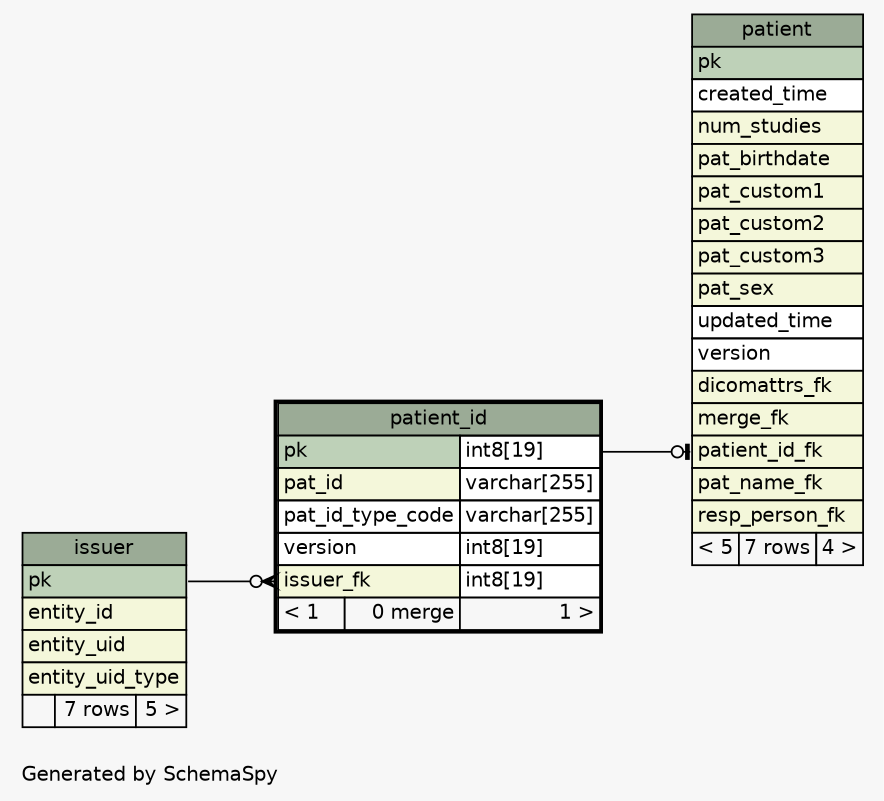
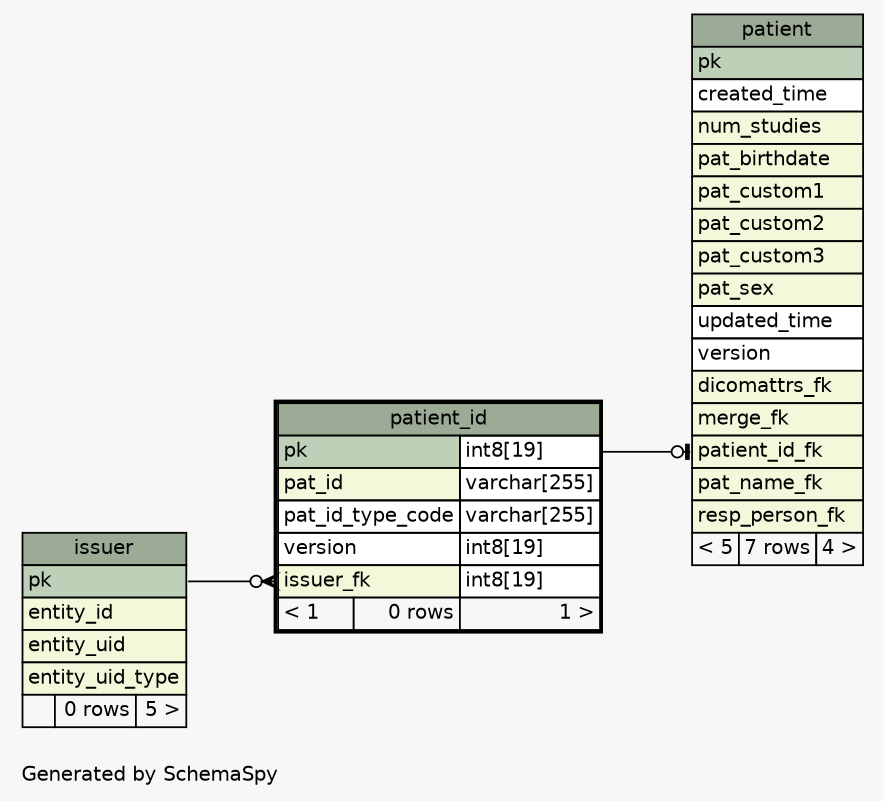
node "patient_id": text "0 merge" -> "0 rows"
node "issuer": text "7 rows" -> "0 rows"
